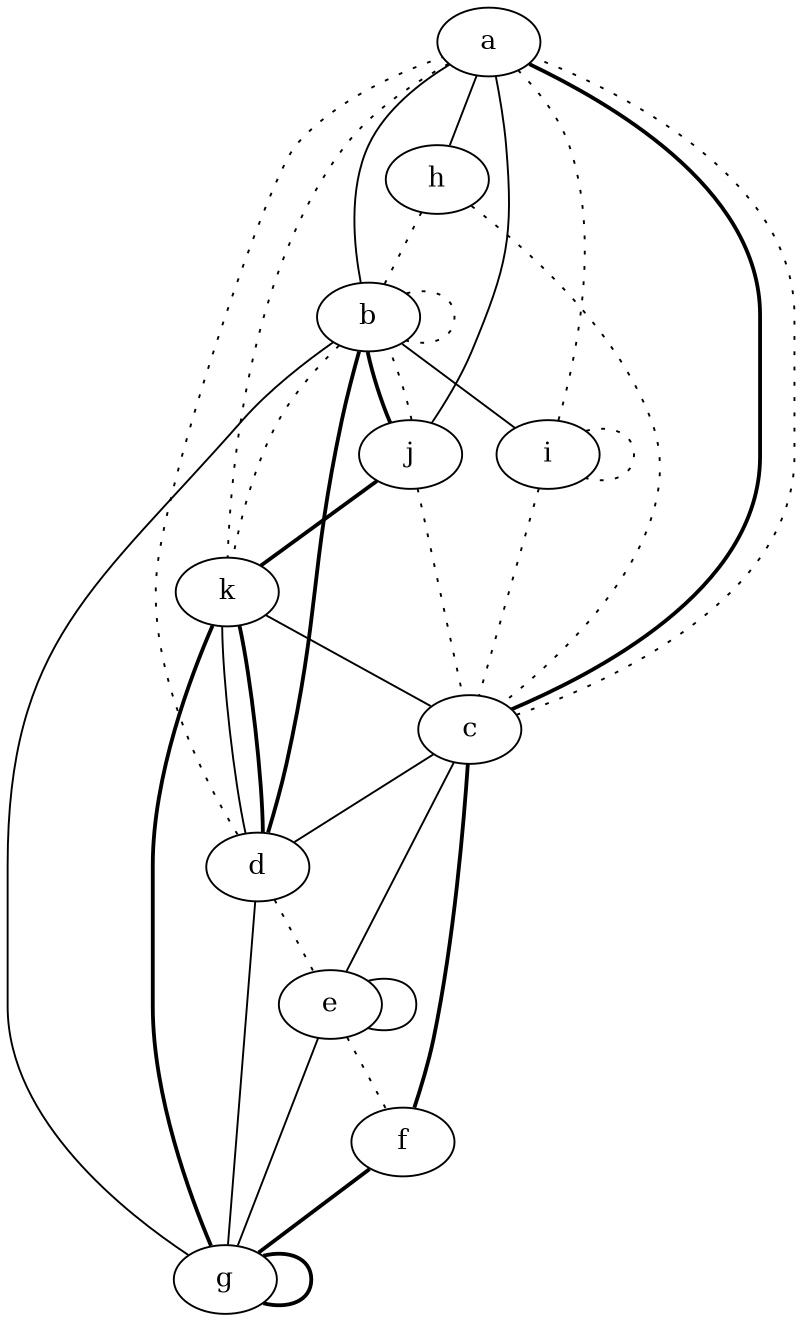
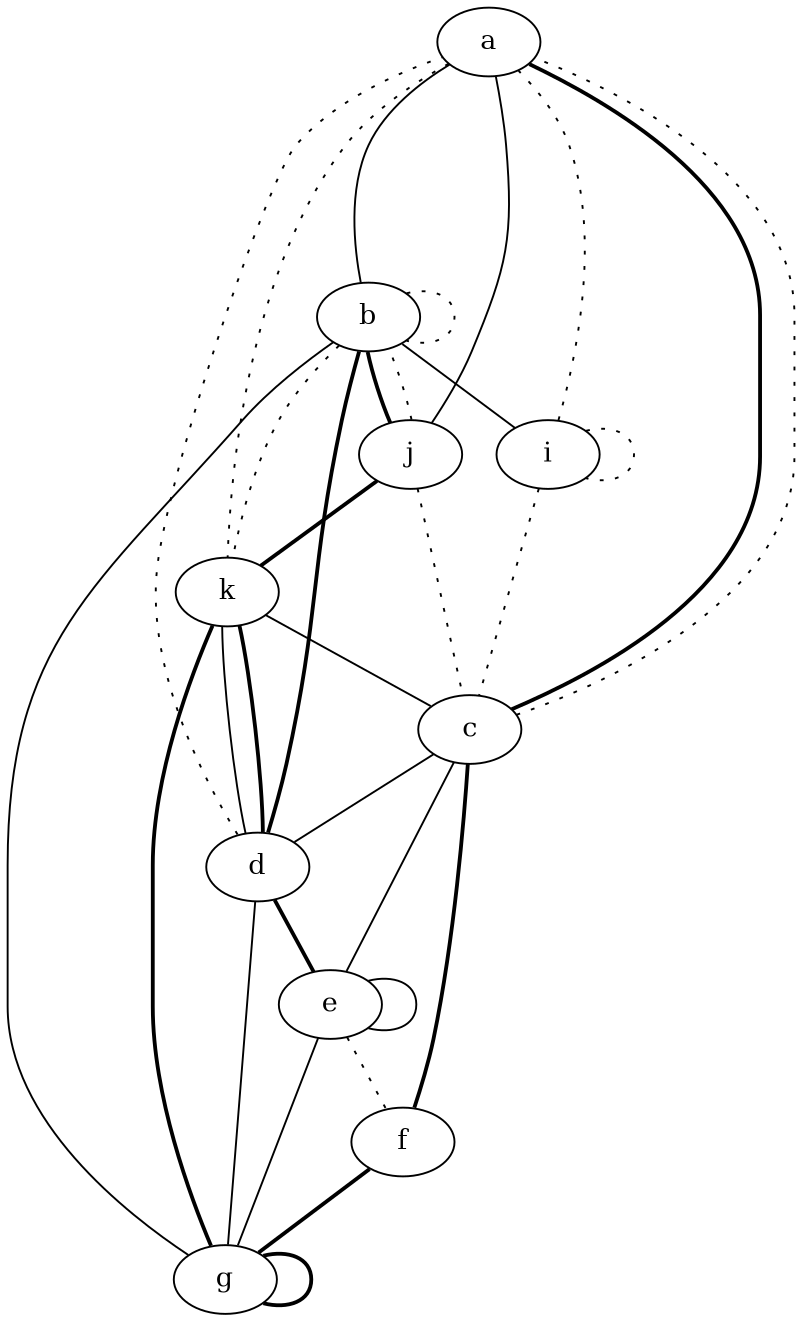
node "h": removed
edge "d" -- "e": style dotted -> bold
